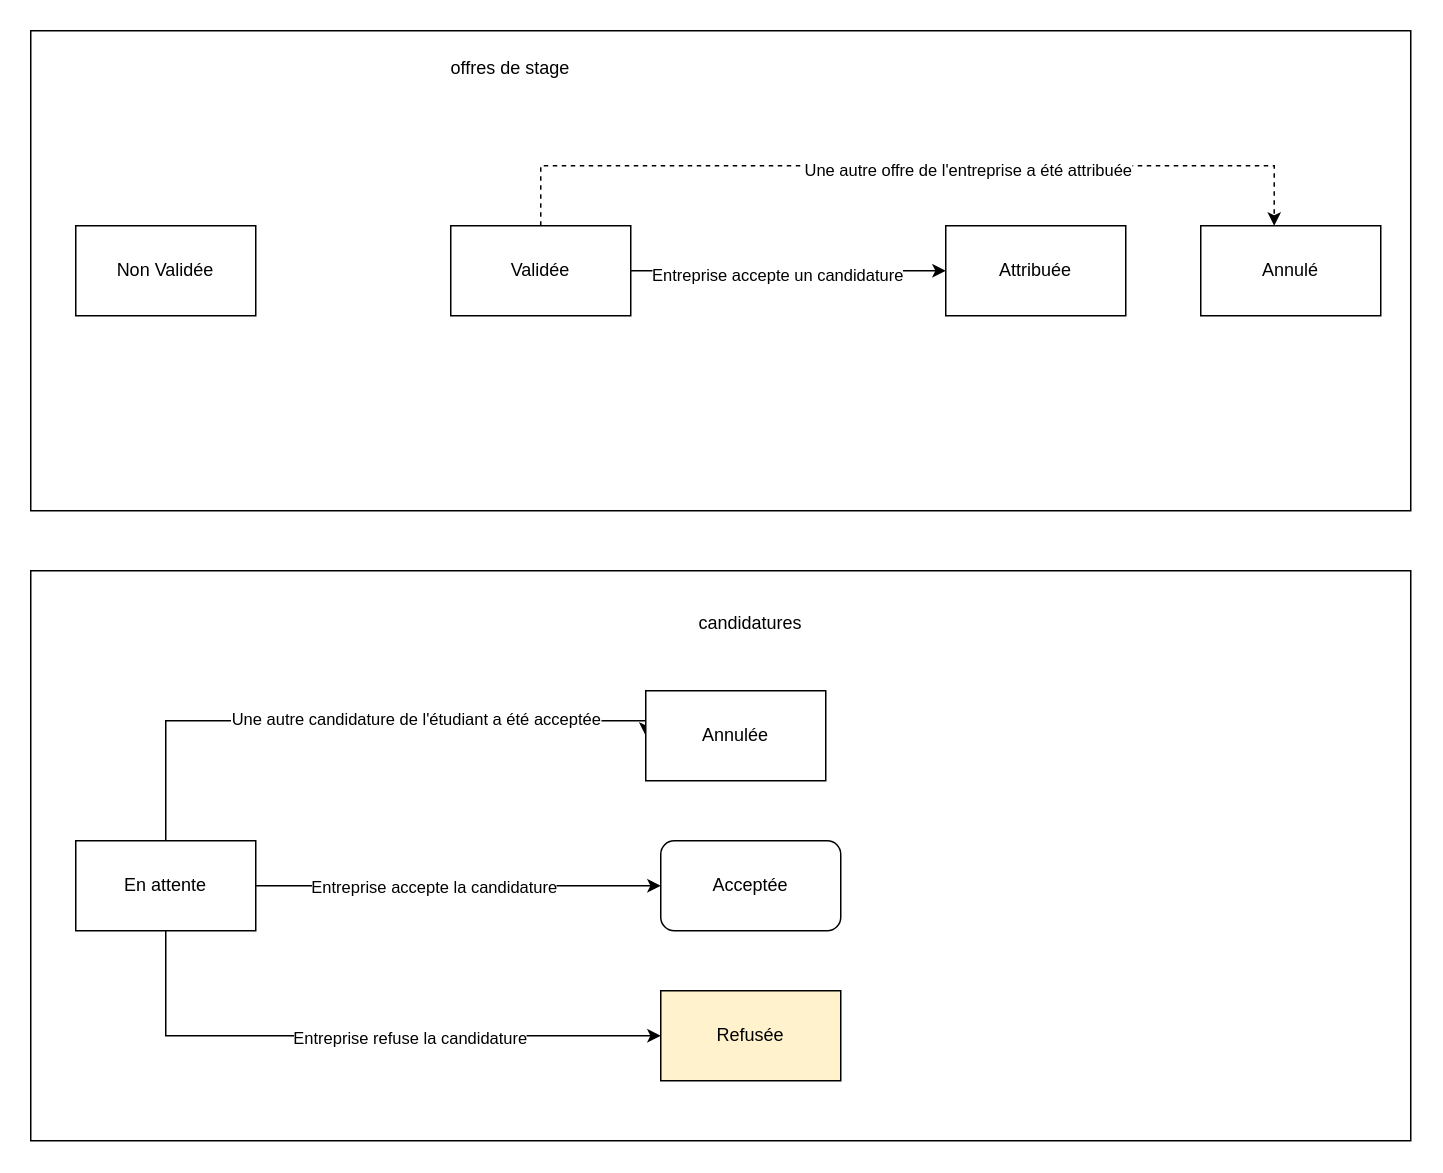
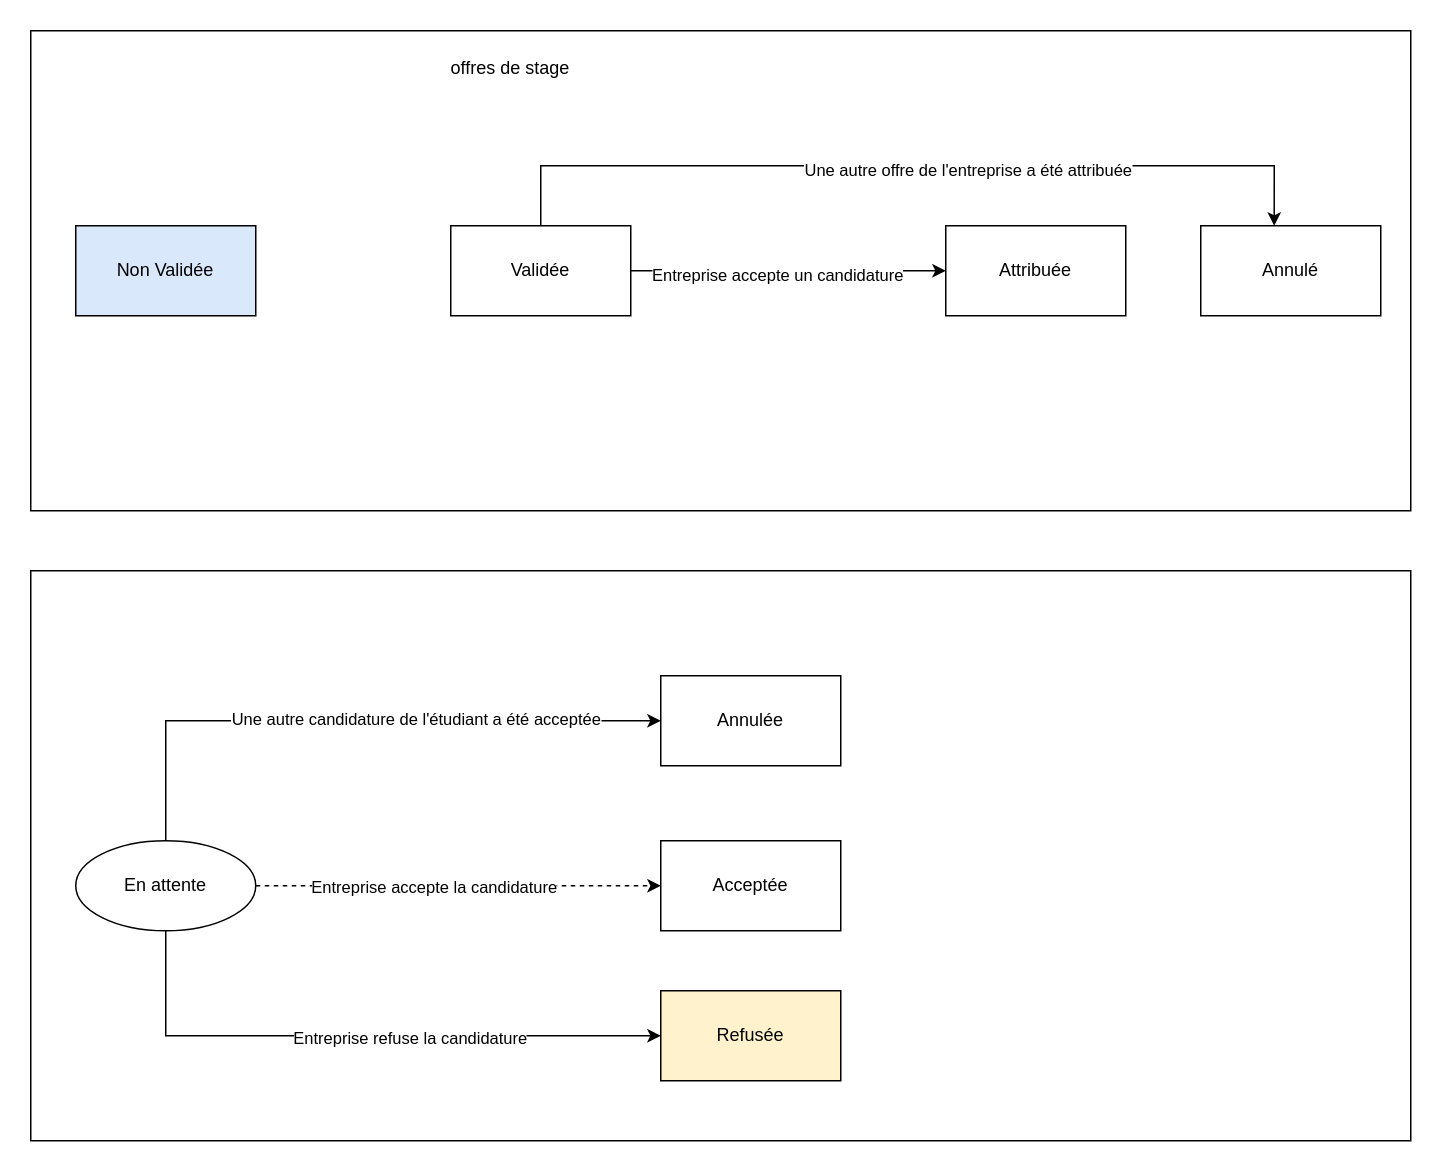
edge "Validée" -> "Annulé": style dashed -> solid
node "Non Validée": fillcolor #ffffff -> #dae8fc
node "candidatures": removed
node "Annulée": moved (736, 736) -> (751, 721)
node "En attente": shape rectangle -> ellipse
edge "En attente" -> "Acceptée": style solid -> dashed
node "Acceptée": shape rounded rectangle -> rectangle
